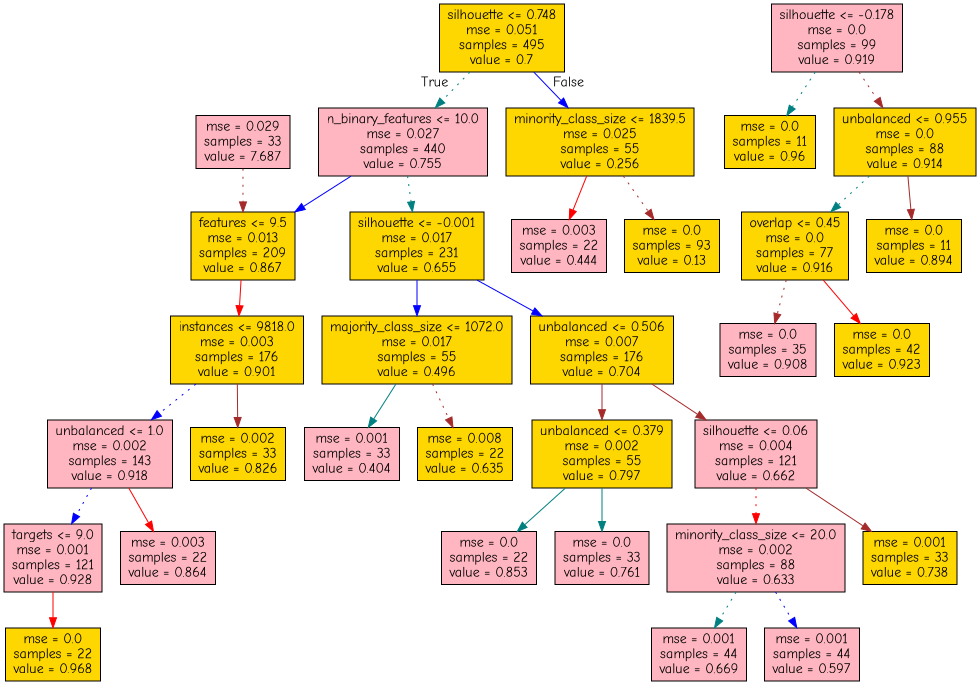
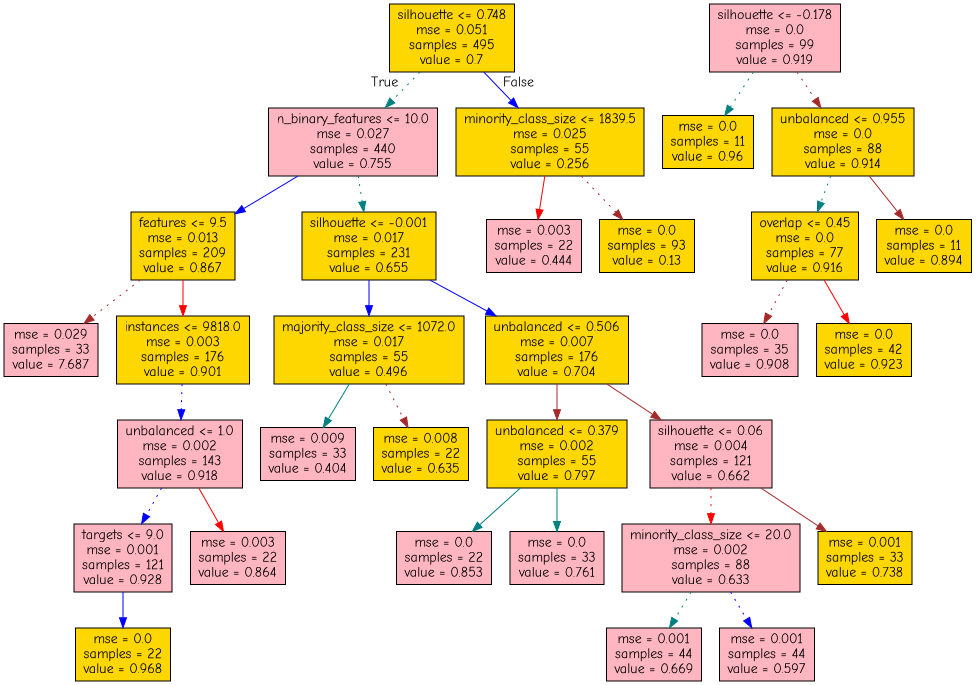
edge "mse = 0.029 samples = 33 value = 7.687" -> "features <= 9.5 mse = 0.013 samples = 209 value = 0.867": reversed
node "mse = 0.002 samples = 33 value = 0.826": removed
node "mse = 0.001 samples = 33 value = 0.404": label "mse = 0.001 samples = 33 value = 0.404" -> "mse = 0.009 samples = 33 value = 0.404"
edge "targets <= 9.0 mse = 0.001 samples = 121 value = 0.928" -> "mse = 0.0 samples = 22 value = 0.968": color red -> blue
